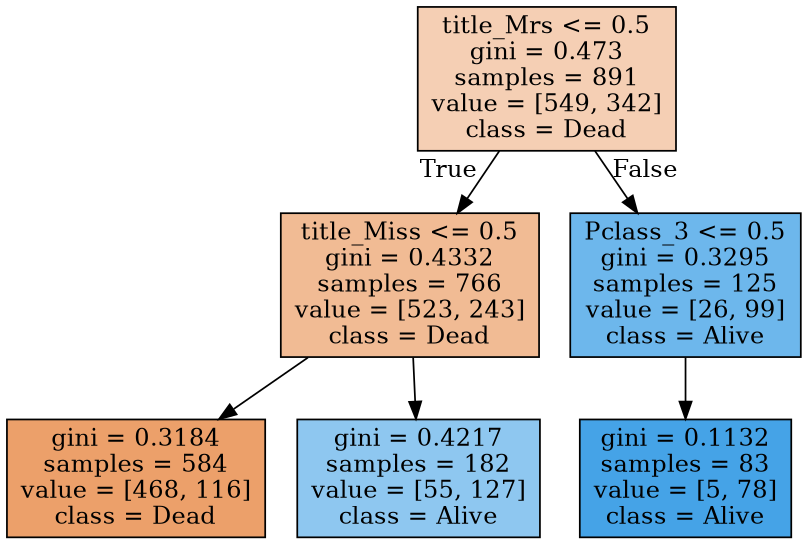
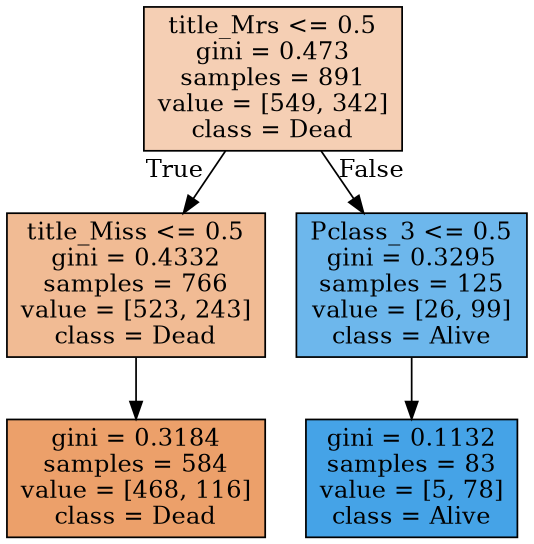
node "gini = 0.4217 samples = 182 value = [55, 127] class = Alive": removed
